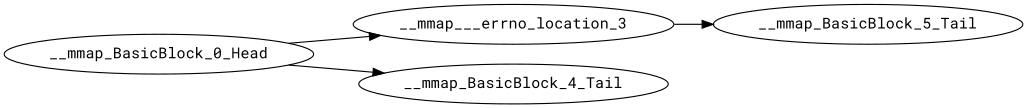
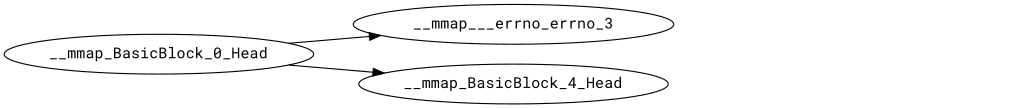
node "__mmap___errno_location_3": label "__mmap___errno_location_3" -> "__mmap___errno_errno_3"
node "__mmap_BasicBlock_5_Tail": removed
node "__mmap_BasicBlock_4_Tail": label "__mmap_BasicBlock_4_Tail" -> "__mmap_BasicBlock_4_Head"
